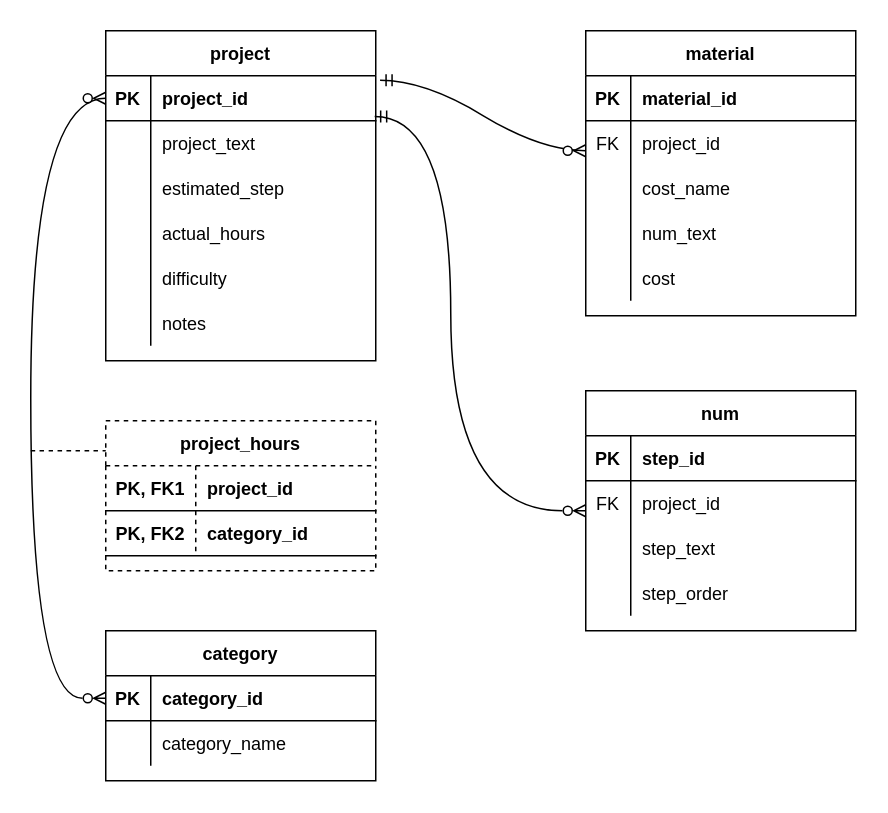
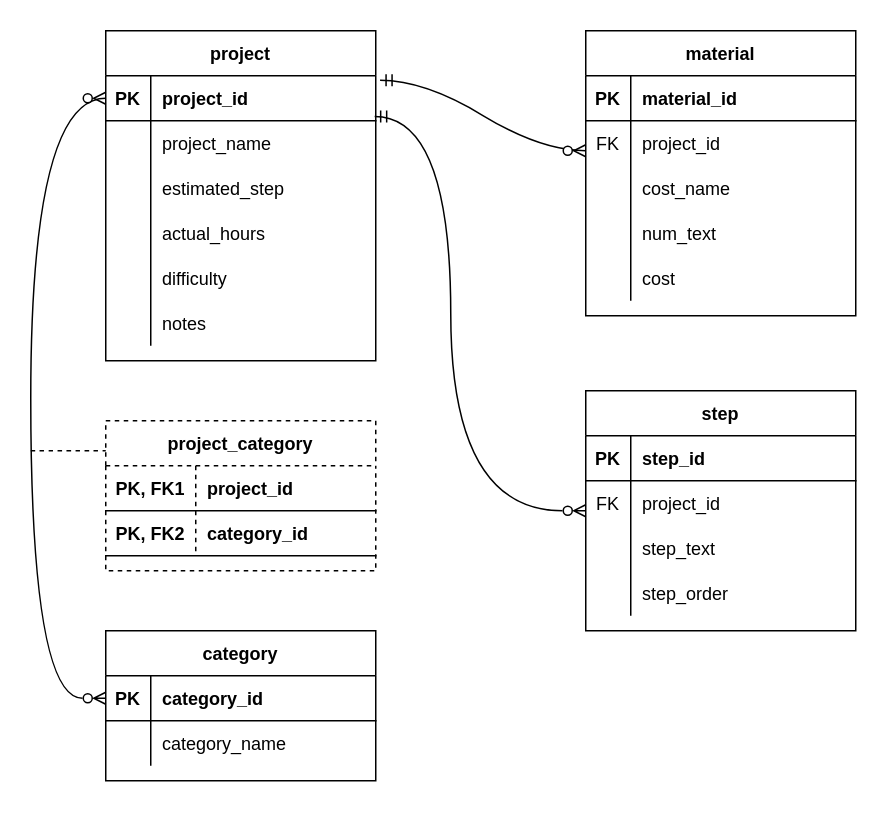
node "project_text": label "project_text" -> "project_name"
node "num": label "num" -> "step"
node "project_hours": label "project_hours" -> "project_category"
